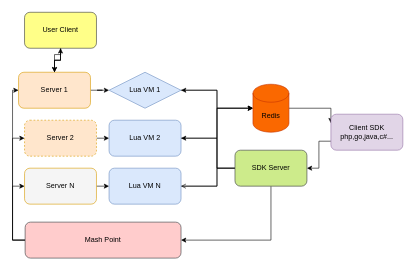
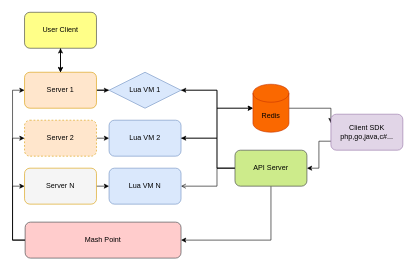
node "Server 1": moved (54, 90) -> (60, 90)
node "SDK Server": label "SDK Server" -> "API Server"
edge "Lua VM N" -> "Redis": removed
